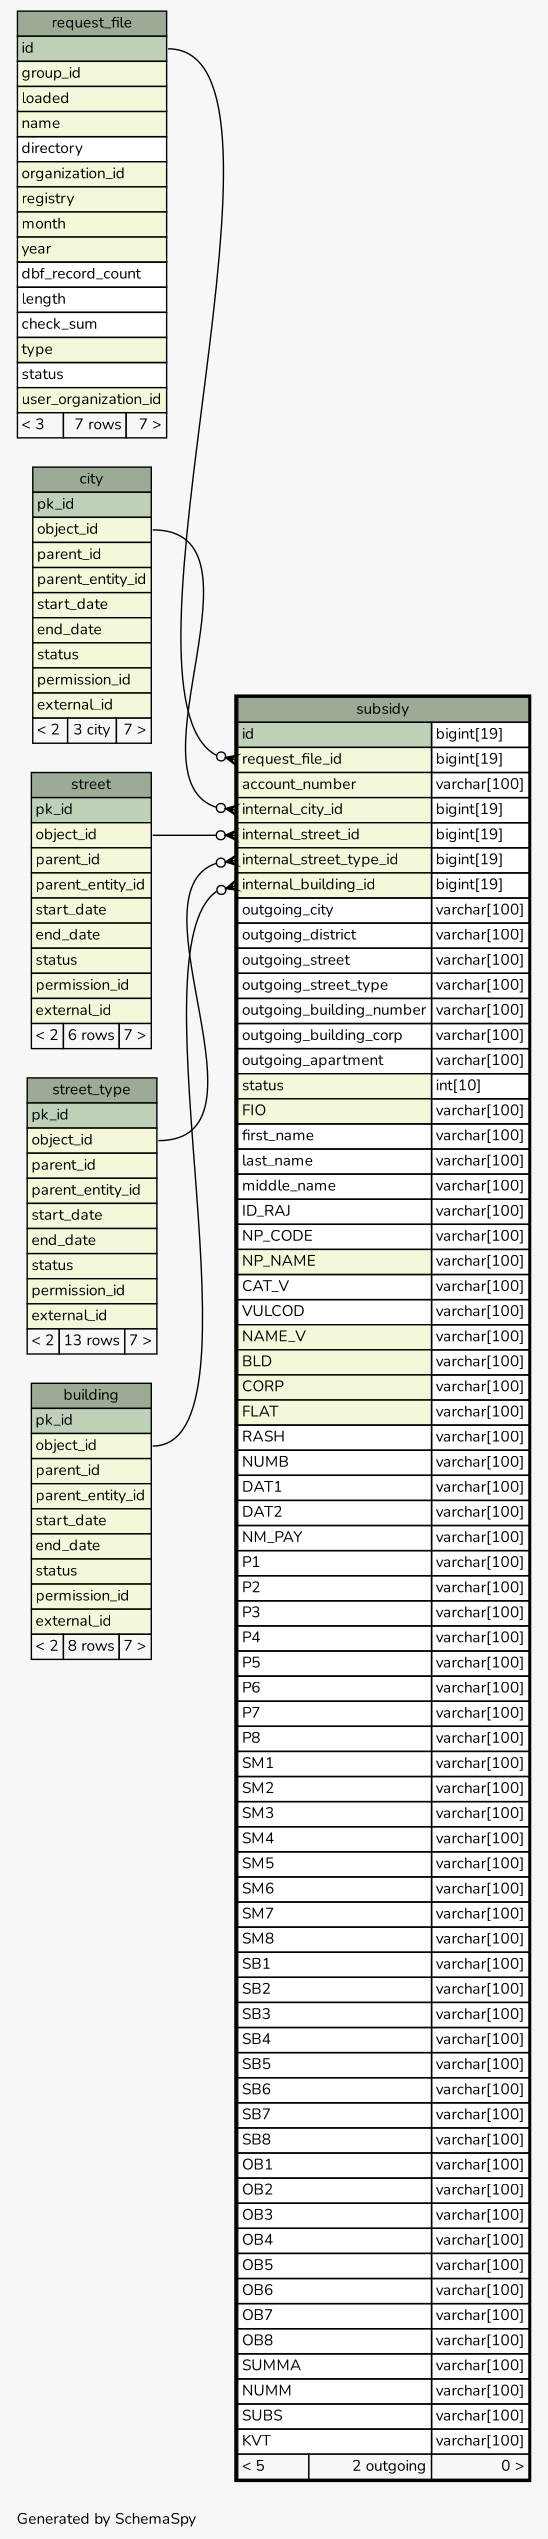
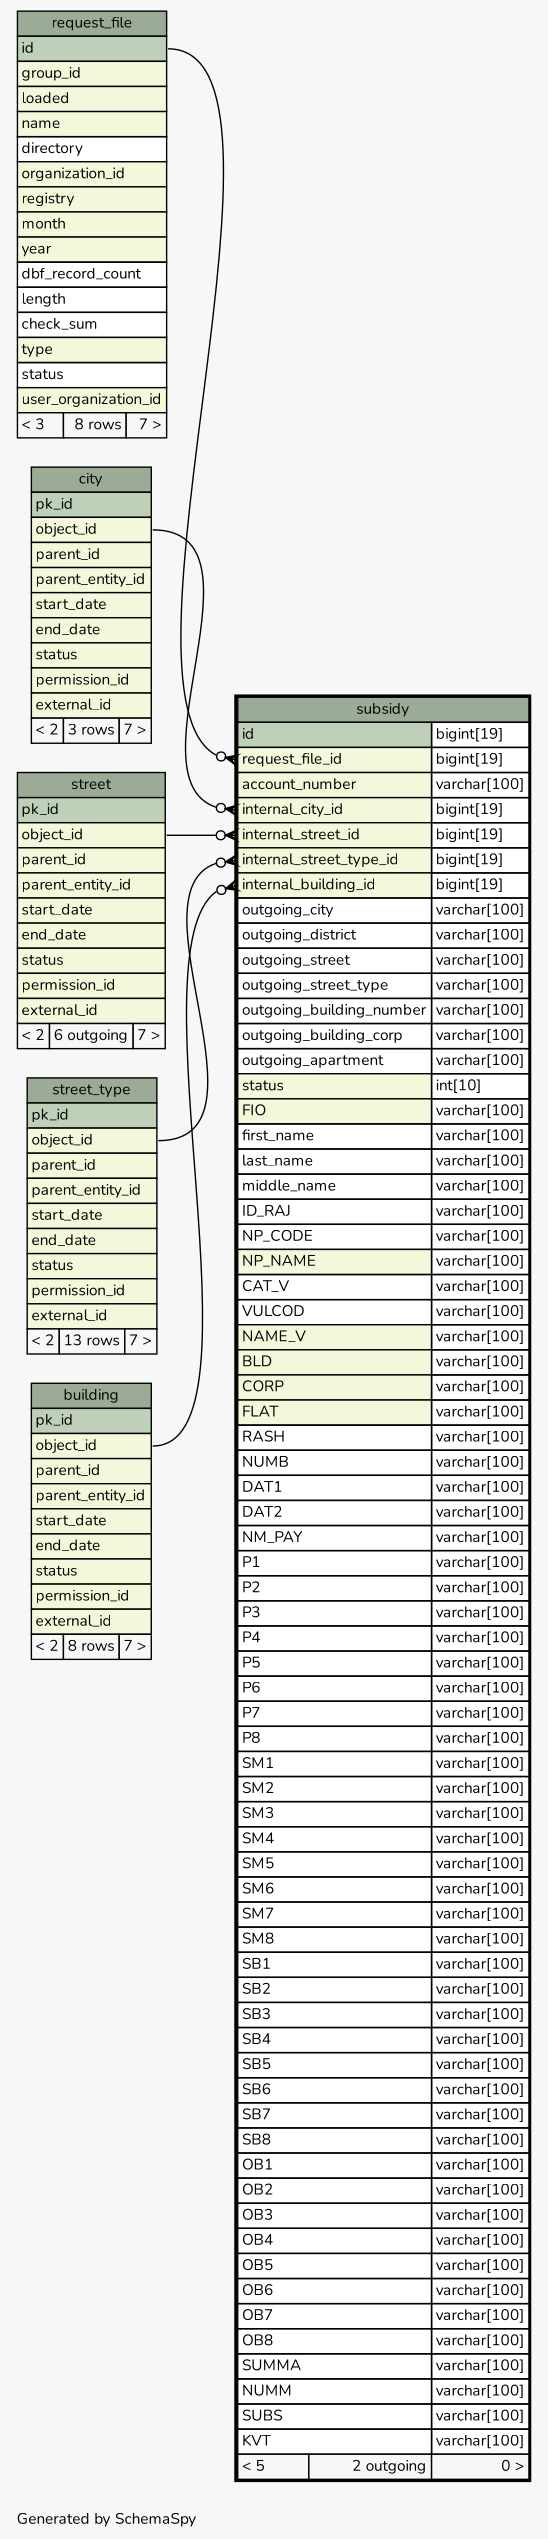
node "request_file": text "7 rows" -> "8 rows"
node "city": text "3 city" -> "3 rows"
node "street": text "6 rows" -> "6 outgoing"
